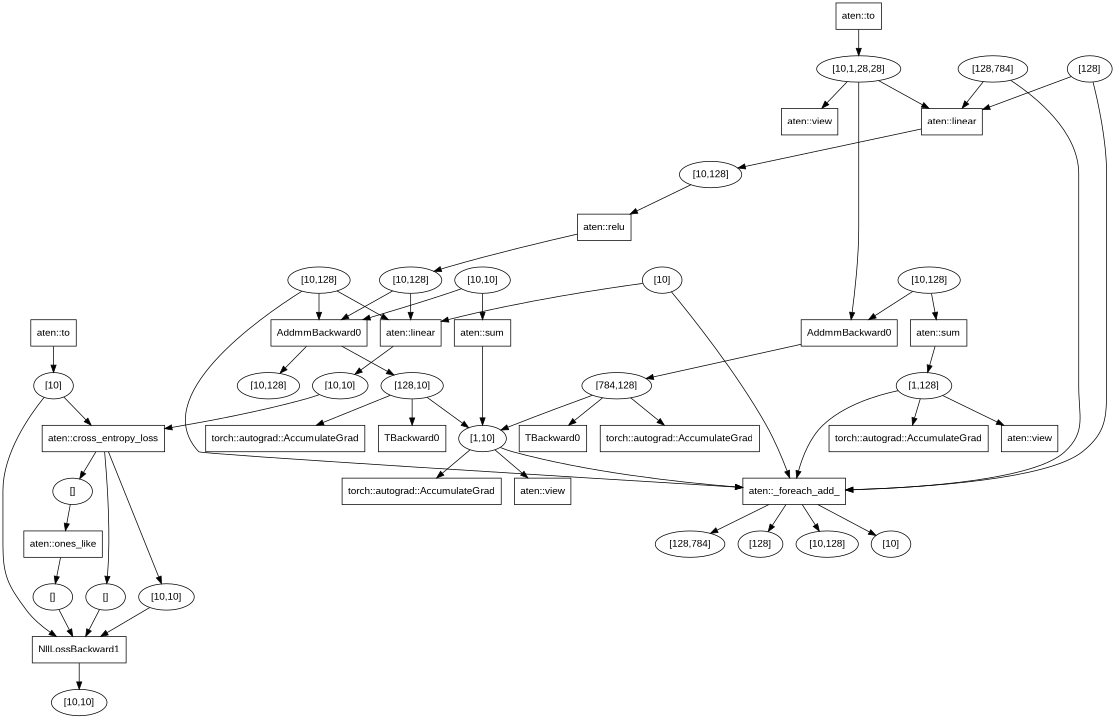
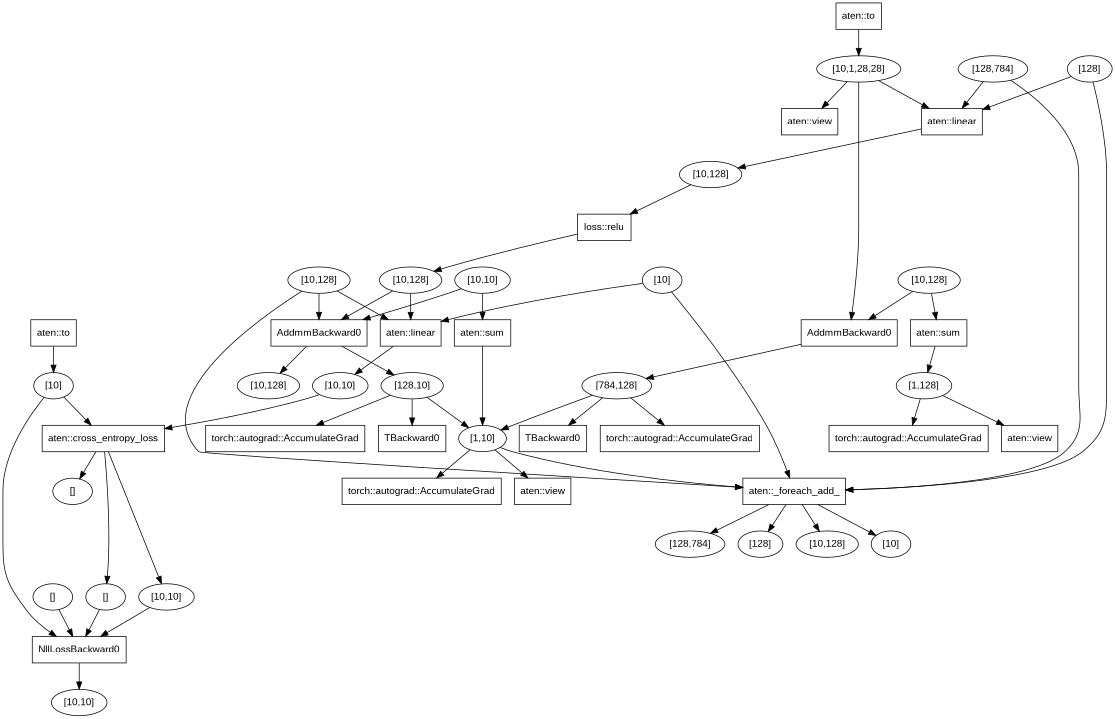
node "aten::relu": label "aten::relu" -> "loss::relu"
edge "[1,128]" -> "aten::_foreach_add_": removed
node "aten::ones_like": removed
node "NllLossBackward1": label "NllLossBackward1" -> "NllLossBackward0"
